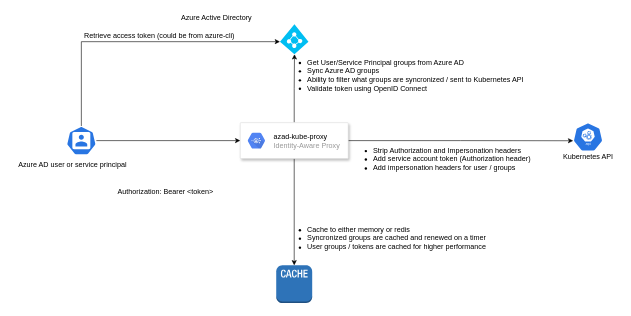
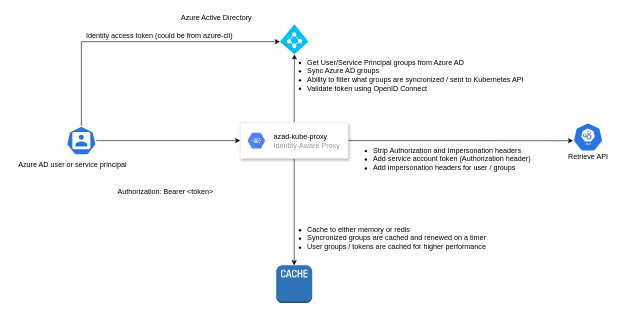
node "Retrieve access token (could be from azure-cli)": label "Retrieve access token (could be from azure-cli)" -> "Identity access token (could be from azure-cli)"
node "Kubernetes API": label "Kubernetes API" -> "Retrieve API"
